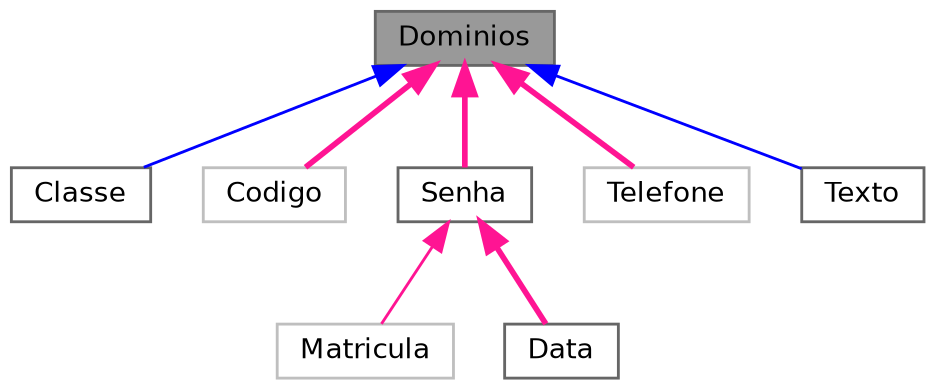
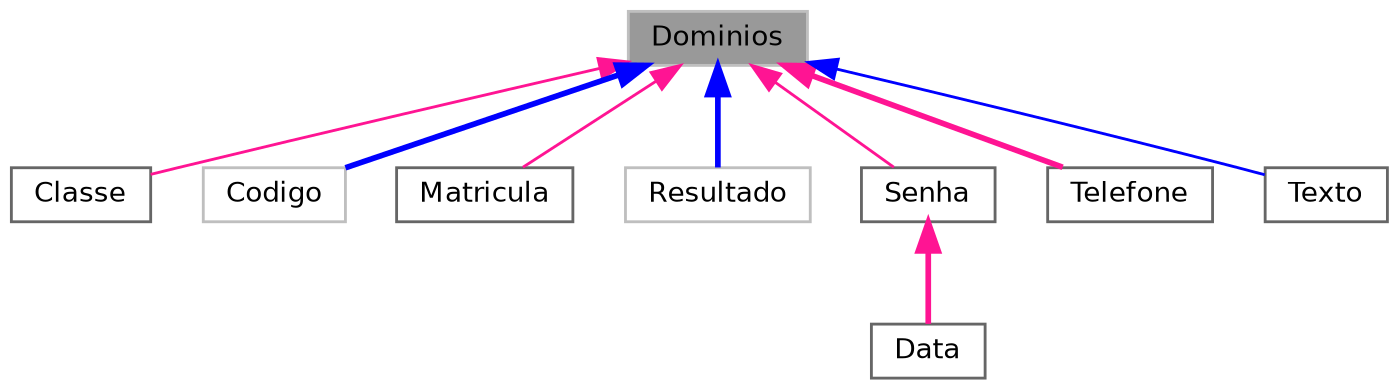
node "Dominios": color gray40 -> grey75
edge "Classe" -> "Dominios": color blue -> deeppink
edge "Codigo" -> "Dominios": color deeppink -> blue
edge "Senha" -> "Dominios": style bold -> solid
node "Telefone": color grey75 -> gray40
node "Resultado": added
edge "Matricula" -> "Senha": now "Matricula" -> "Dominios"
node "Matricula": color grey75 -> gray40
